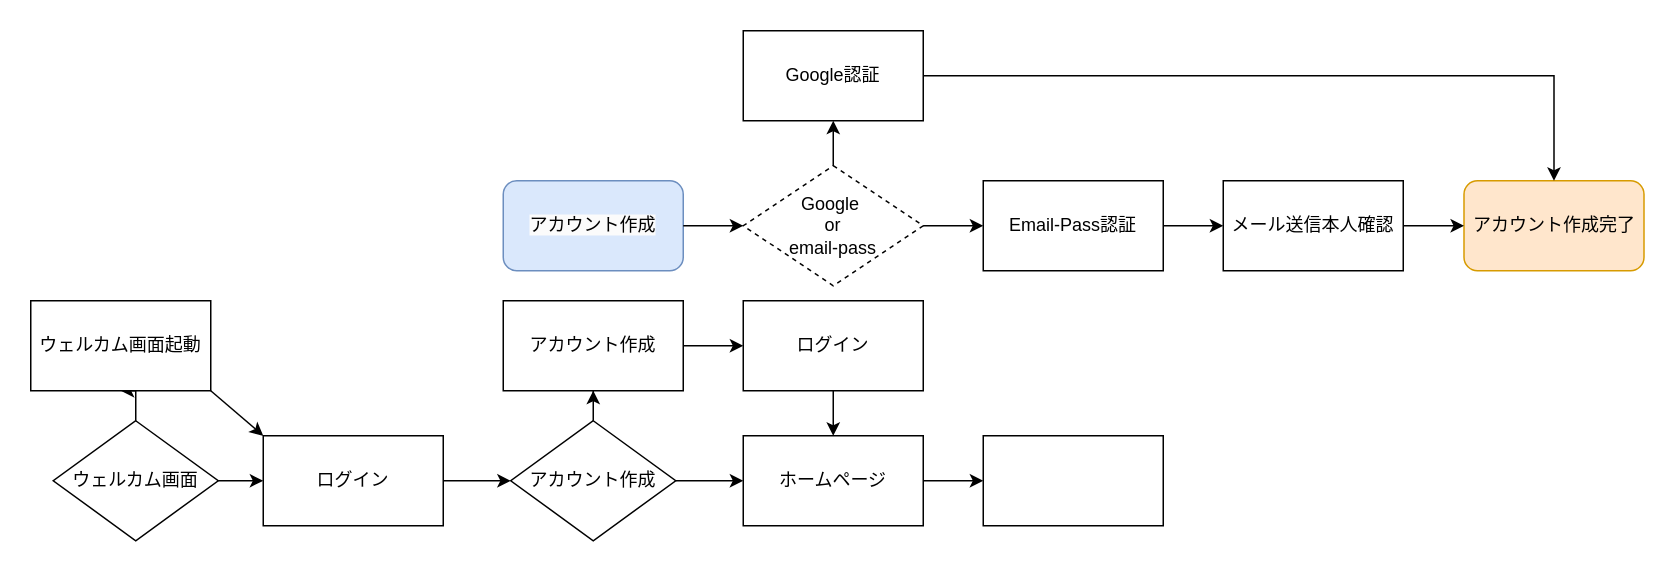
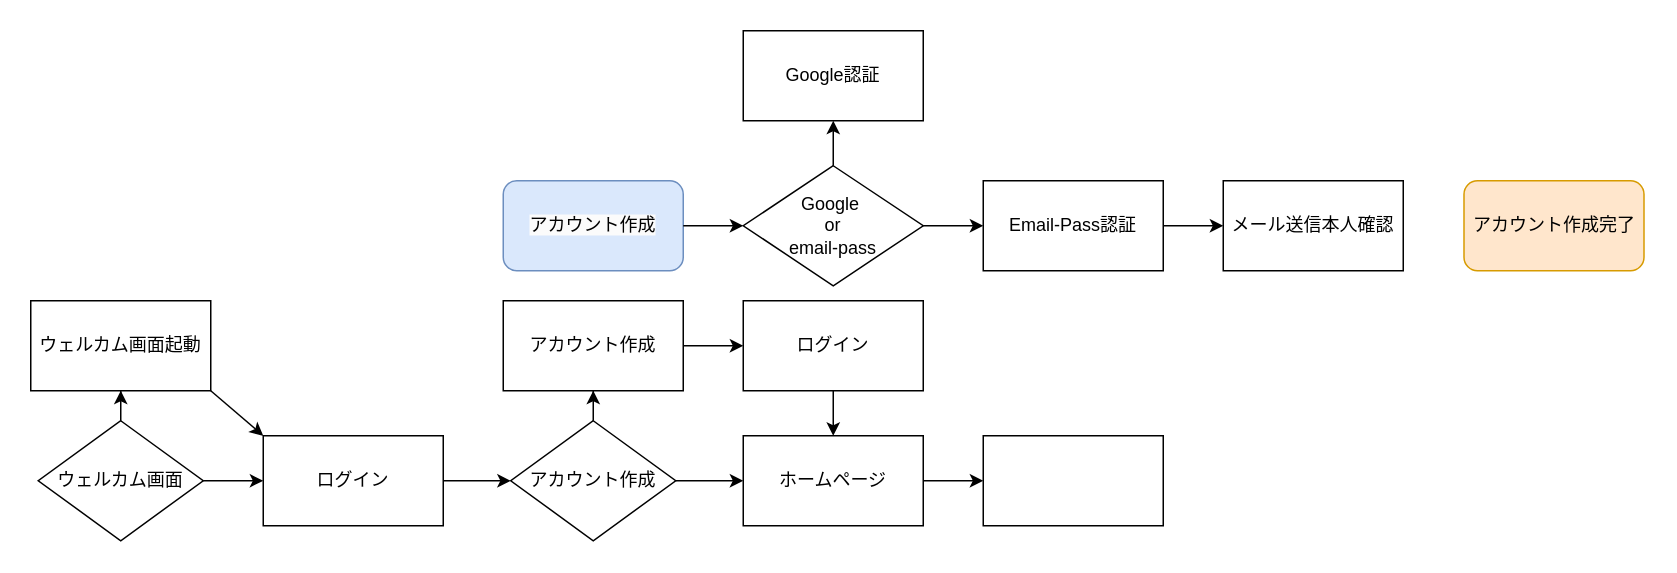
edge "Google認証" -> "アカウント作成完了": removed
node "Google or email-pass": style dashed -> solid
edge "メール送信本人確認" -> "アカウント作成完了": removed
node "ウェルカム画面": moved (136, 481) -> (121, 481)
